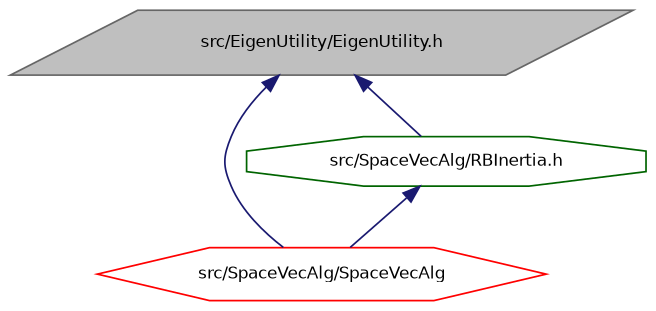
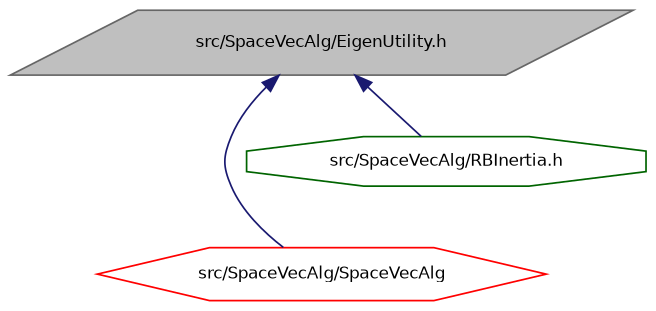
node "src/EigenUtility/EigenUtility.h": label "src/EigenUtility/EigenUtility.h" -> "src/SpaceVecAlg/EigenUtility.h"
edge "src/SpaceVecAlg/SpaceVecAlg" -> "src/SpaceVecAlg/RBInertia.h": removed
